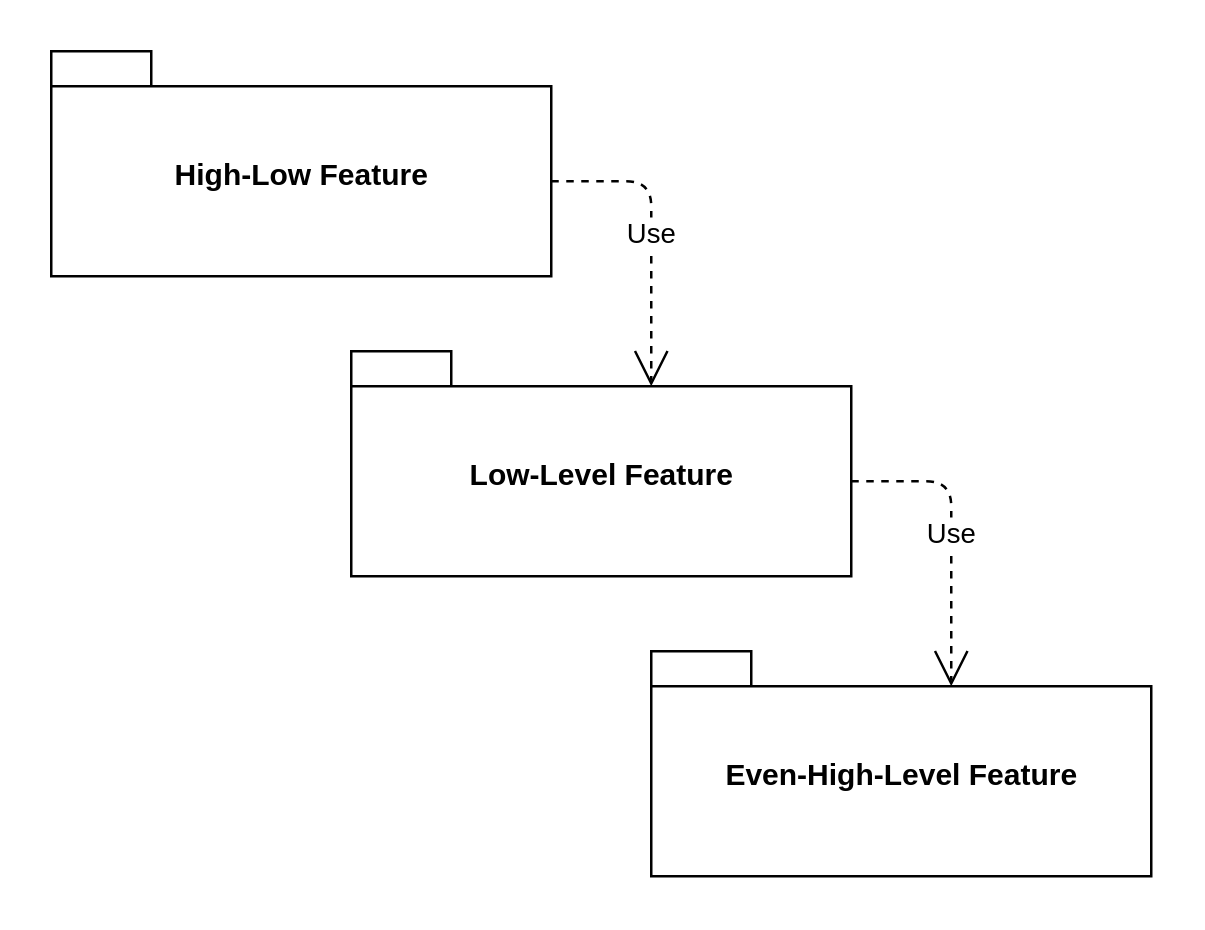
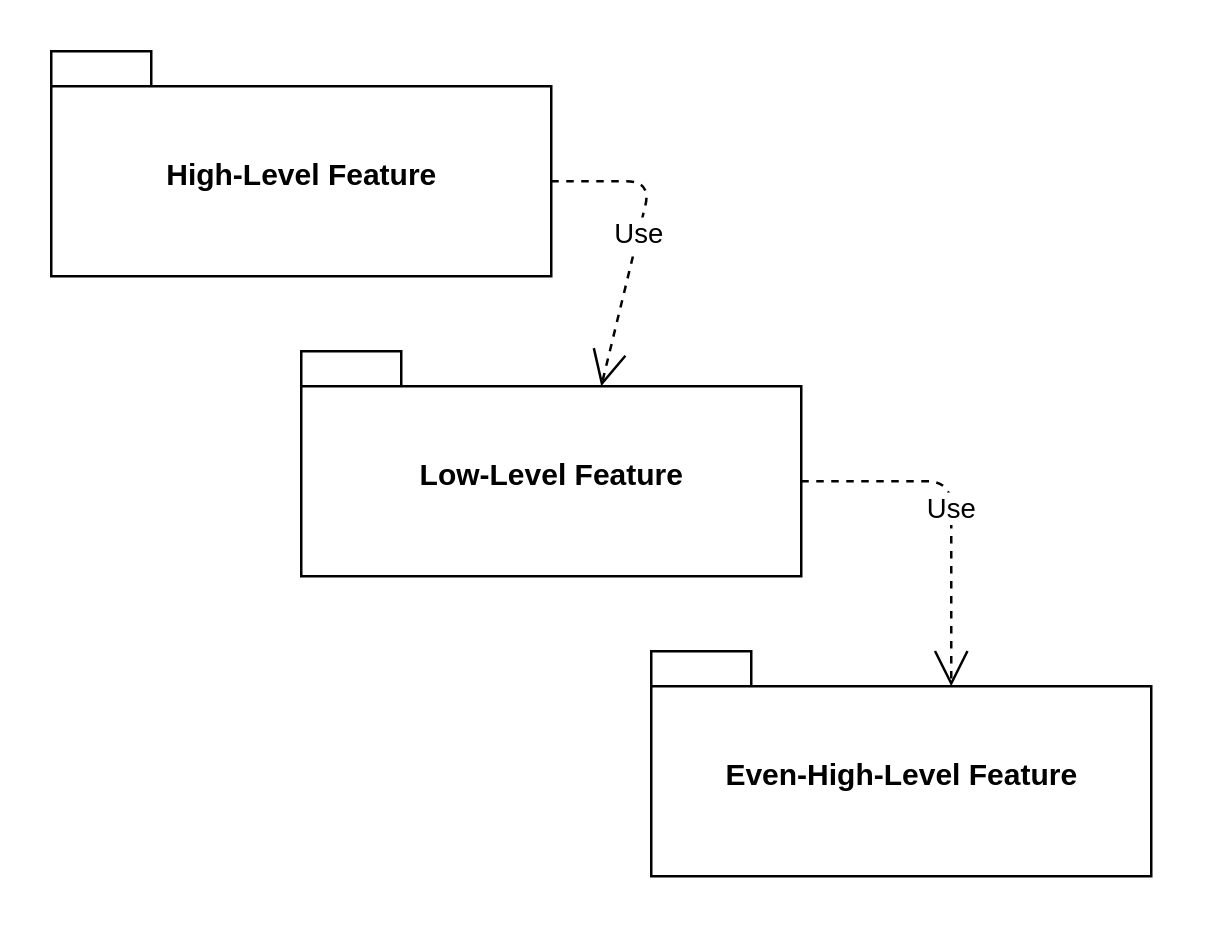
node "High-Low Feature": label "High-Low Feature" -> "High-Level Feature"
node "Low-Level Feature": moved (601, 464) -> (551, 464)
